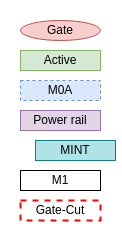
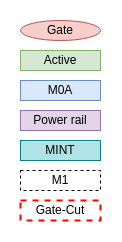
node "M0A": style dashed -> solid
node "MINT": moved (76, 151) -> (61, 151)
node "M1": style solid -> dashed
